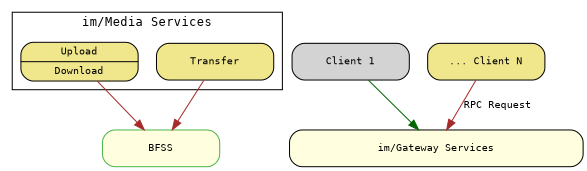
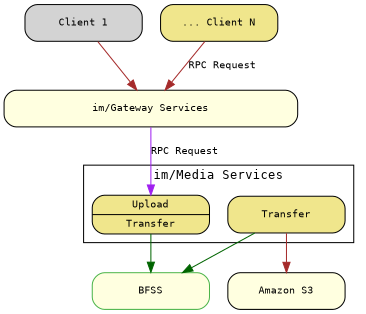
node "Upload": text "Download" -> "Transfer"
edge "Transfer" -> "BFSS": color brown -> darkgreen
edge "Client 1" -> "im/Gateway Services": color darkgreen -> brown
edge "Upload" -> "BFSS": color brown -> darkgreen
edge "im/Gateway Services" -> "Upload": added, label "RPC Request"
node "Amazon S3": added
